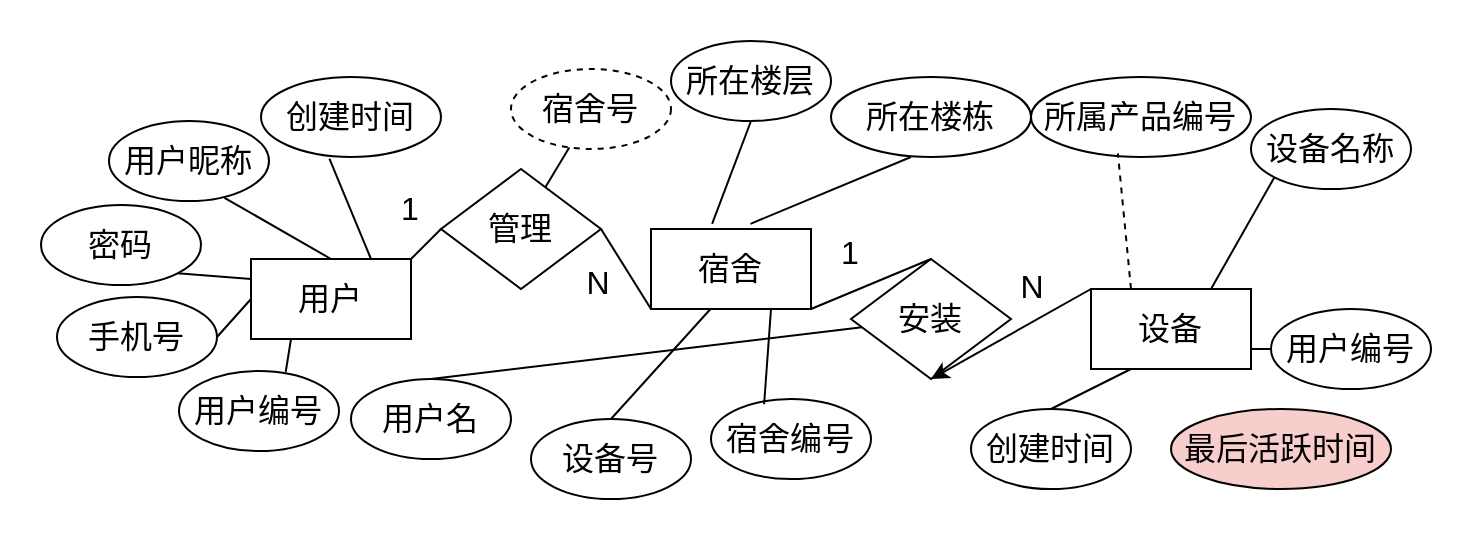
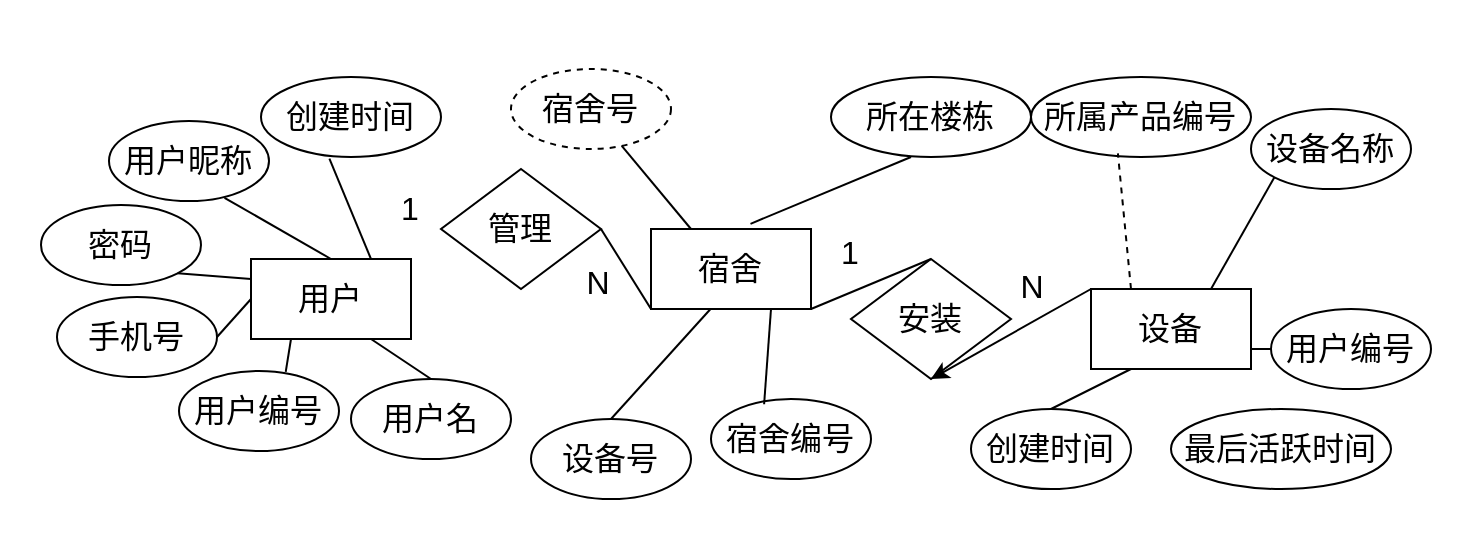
node "所在楼层": removed
edge "宿舍号" -- "管理": now "宿舍号" -- "宿舍"
edge "所在楼层" -- "宿舍": removed
edge "管理" -- "用户": removed
edge "安装" -- "用户名": now "用户" -- "用户名"
node "最后活跃时间": fillcolor #f8cecc -> #ffffff
